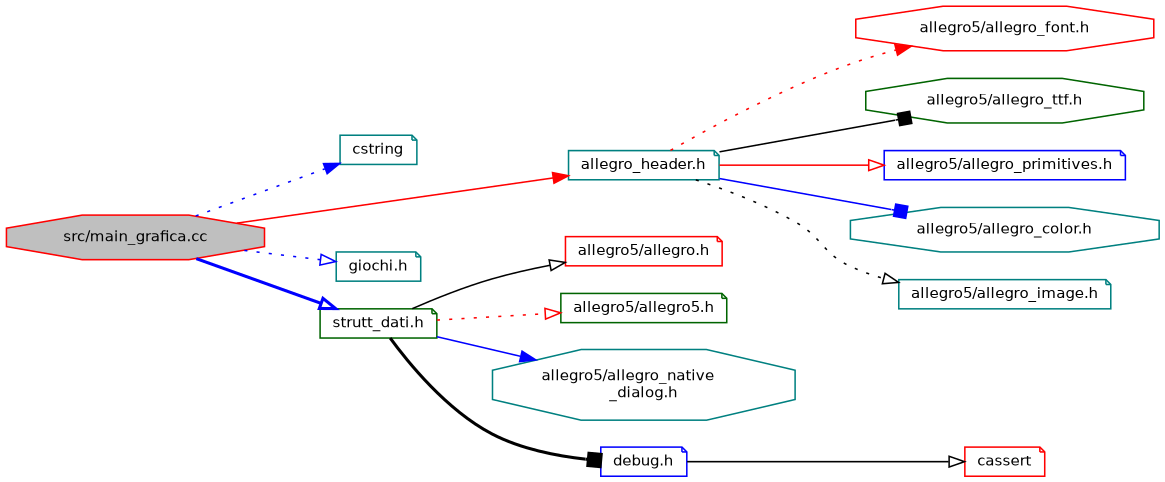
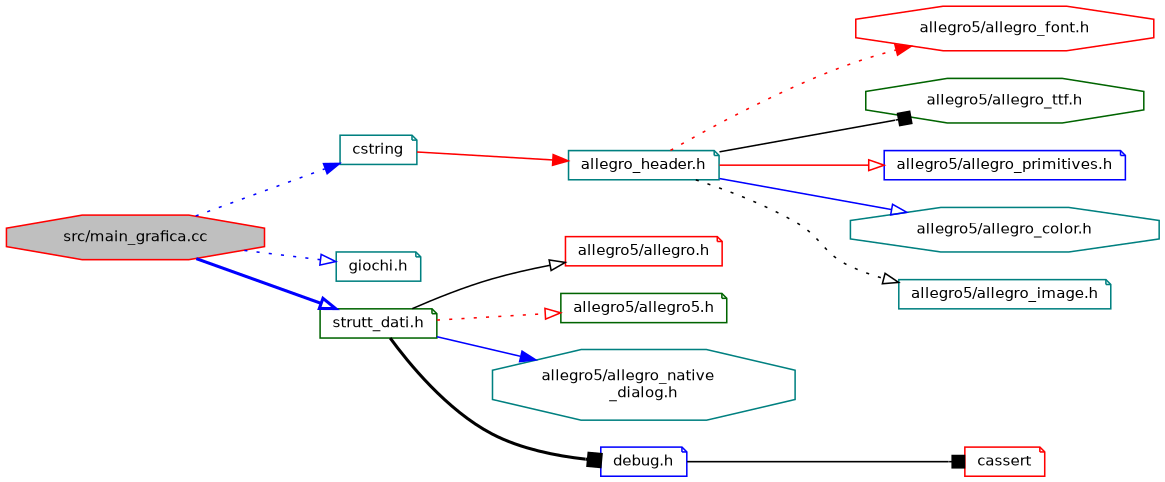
edge "allegro_header.h" -> "allegro5/allegro_color.h": arrowhead box -> onormal
edge "src/main_grafica.cc" -> "allegro_header.h": now "cstring" -> "allegro_header.h"
edge "debug.h" -> "cassert": arrowhead onormal -> box
